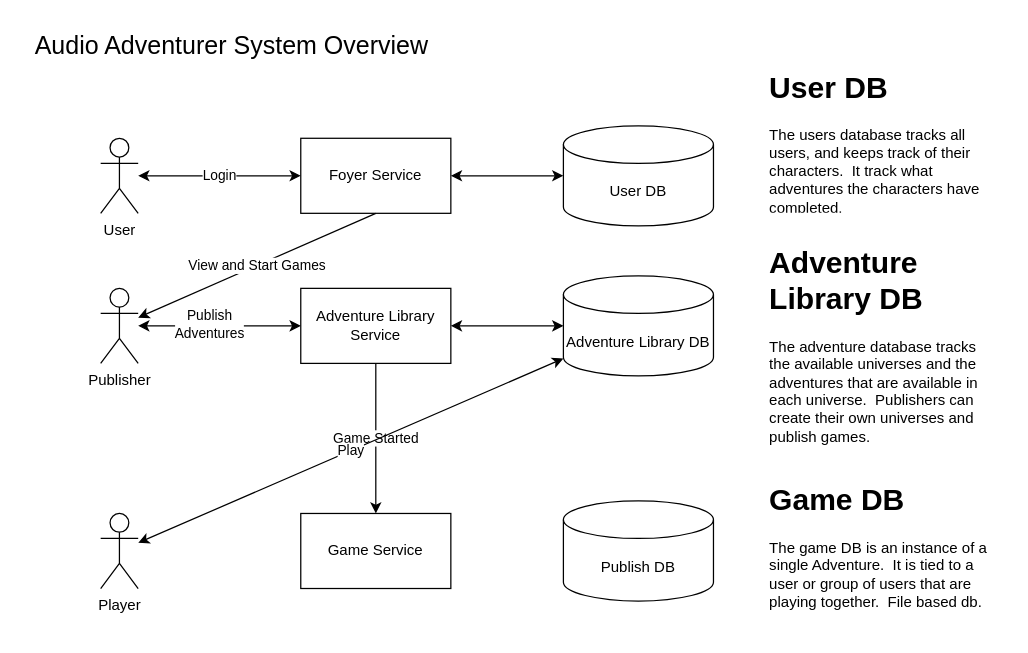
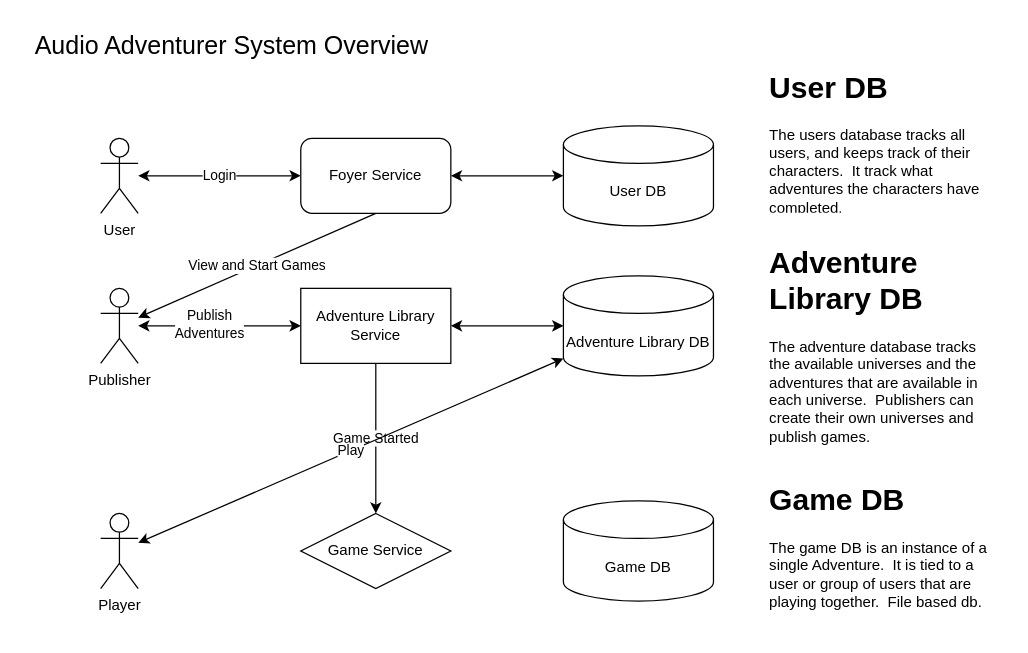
node "Foyer Service": shape rectangle -> rounded rectangle
node "Game Service": shape rectangle -> diamond
node "Publish DB": label "Publish DB" -> "Game DB"
